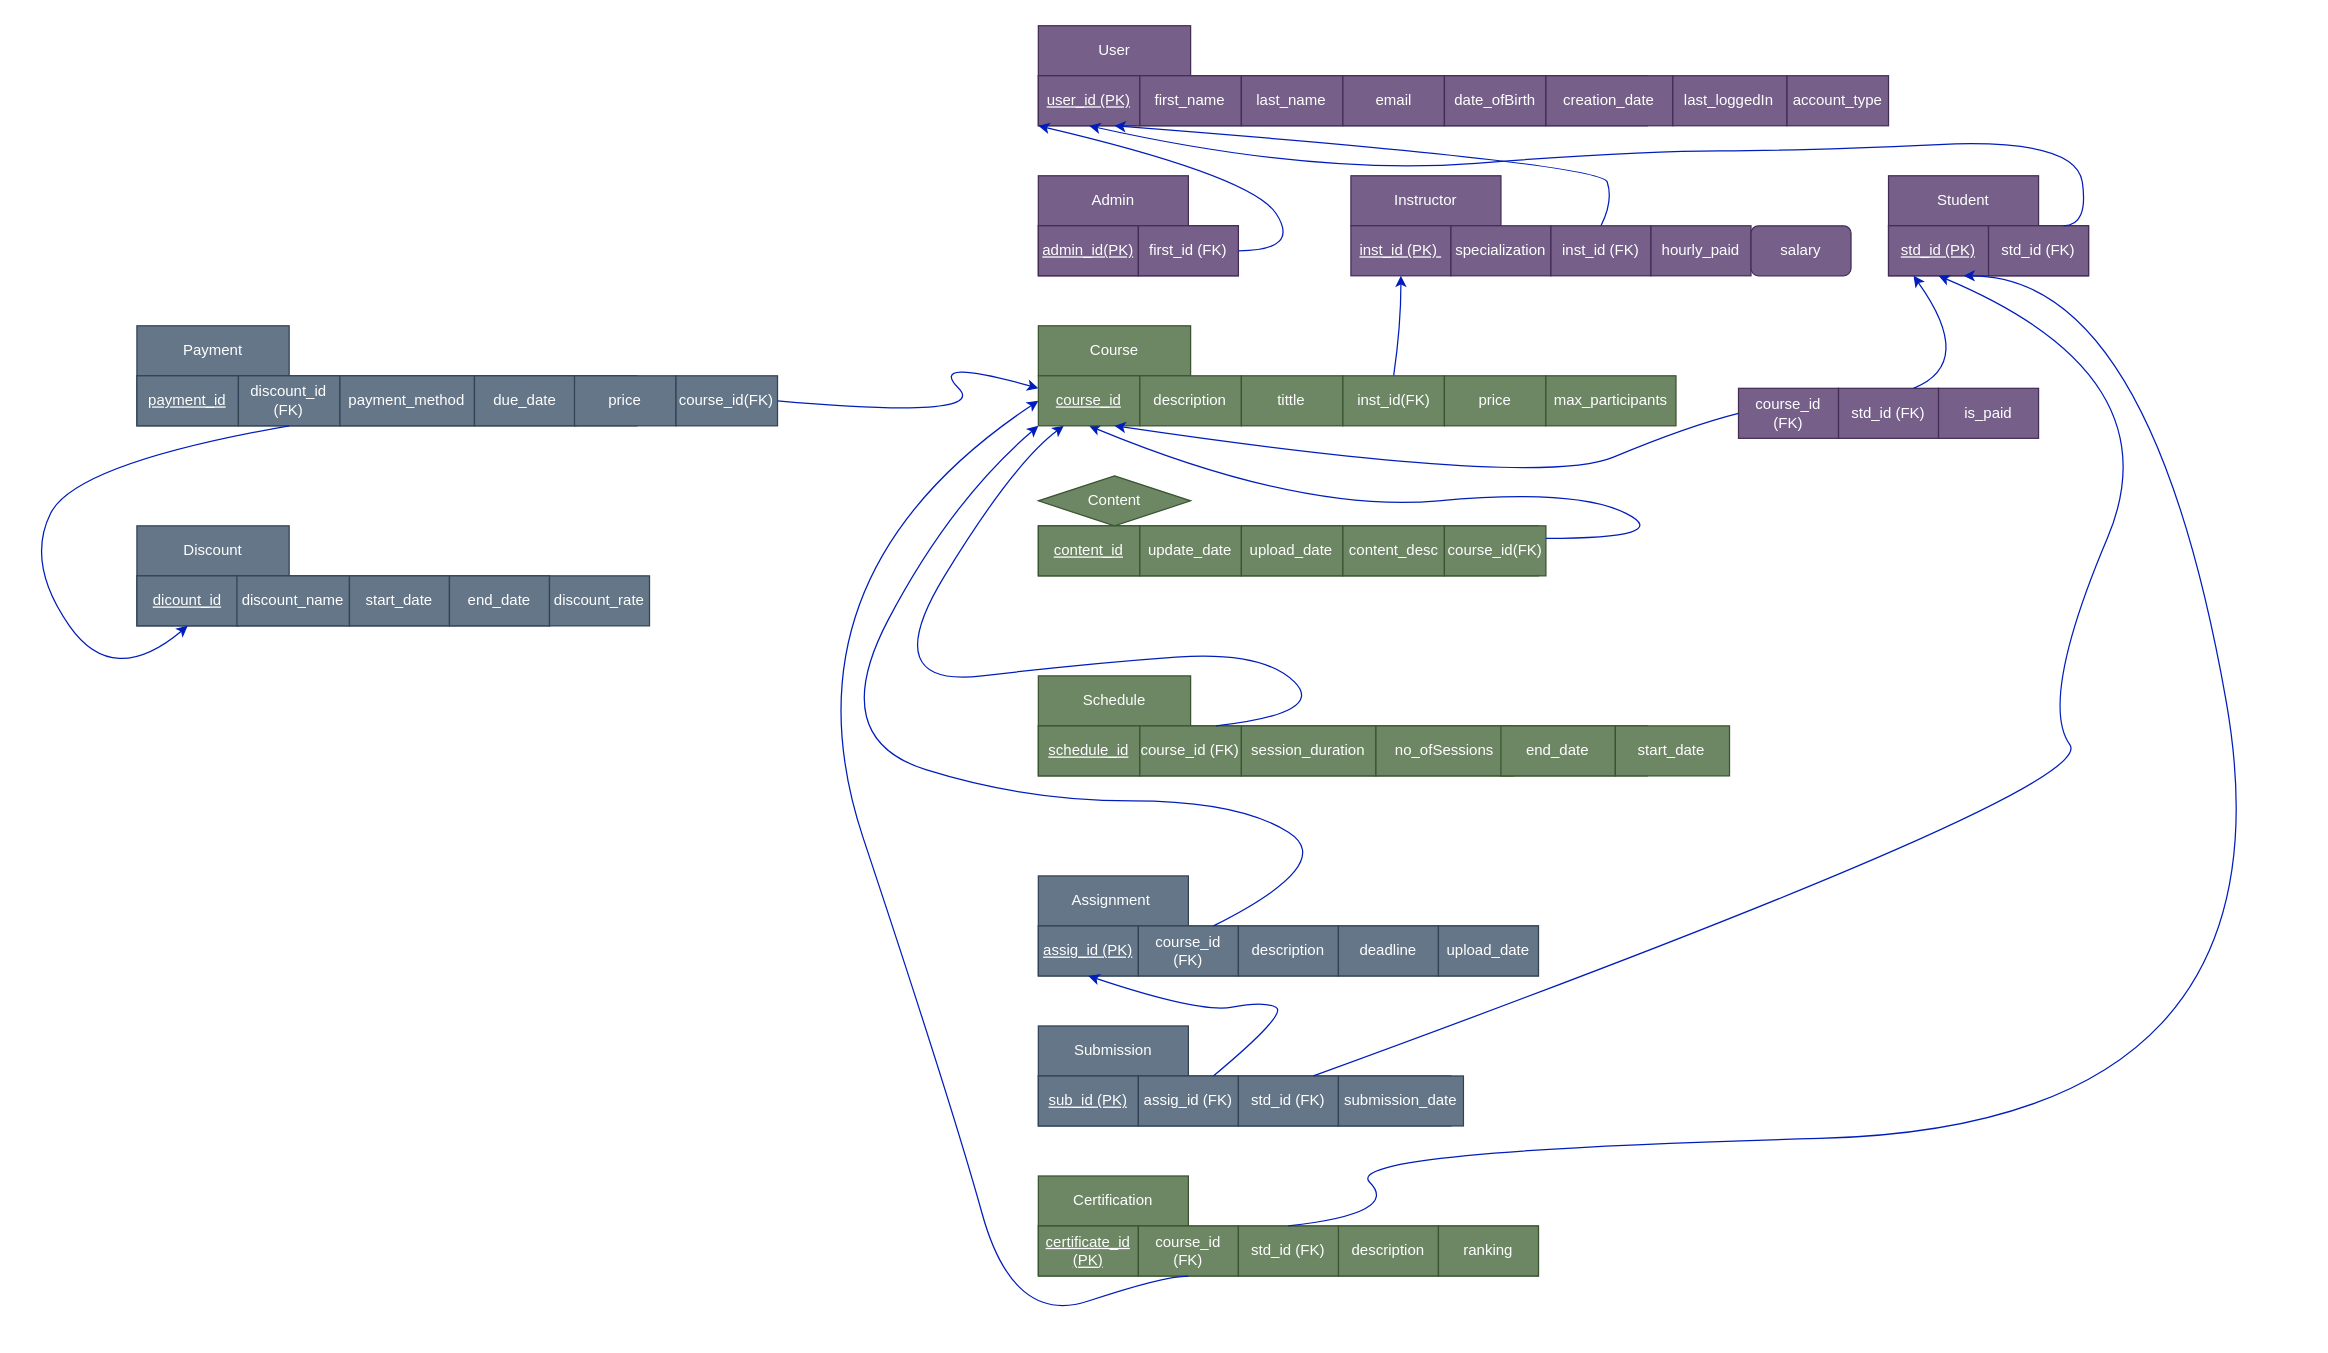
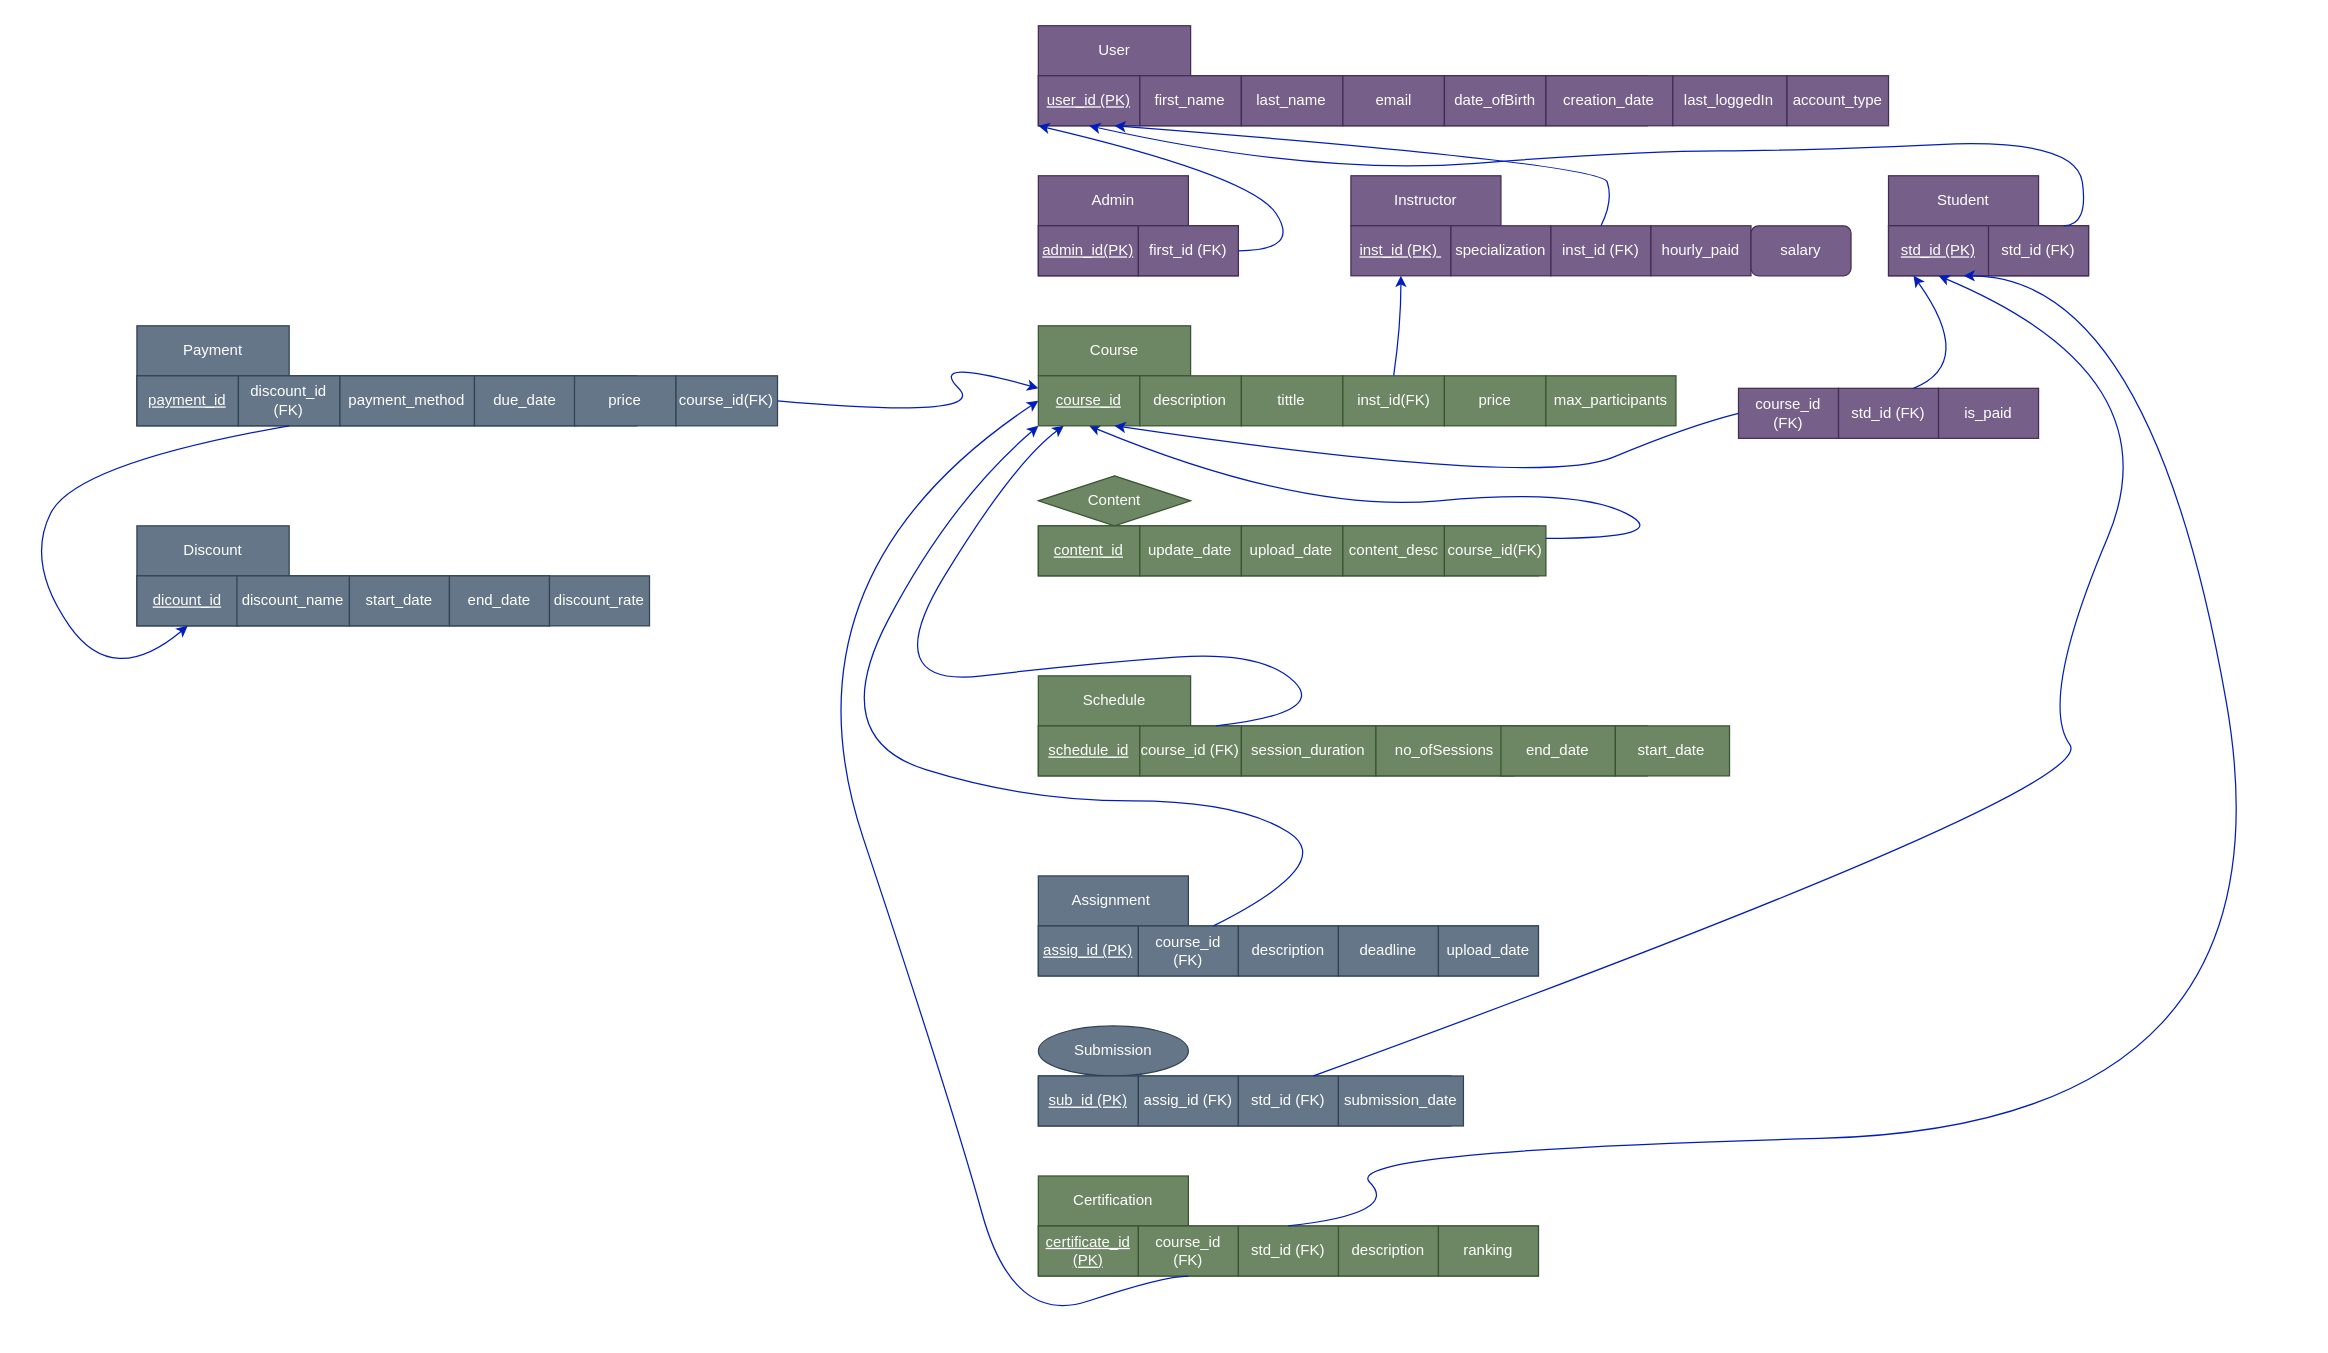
edge "assig_id (FK)" -> "assig_id (PK)": removed
node "Submission": shape rectangle -> ellipse
